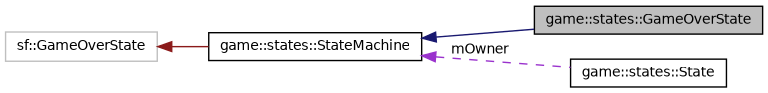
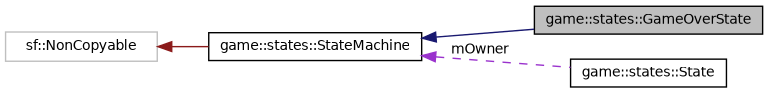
node "sf::GameOverState": label "sf::GameOverState" -> "sf::NonCopyable"
